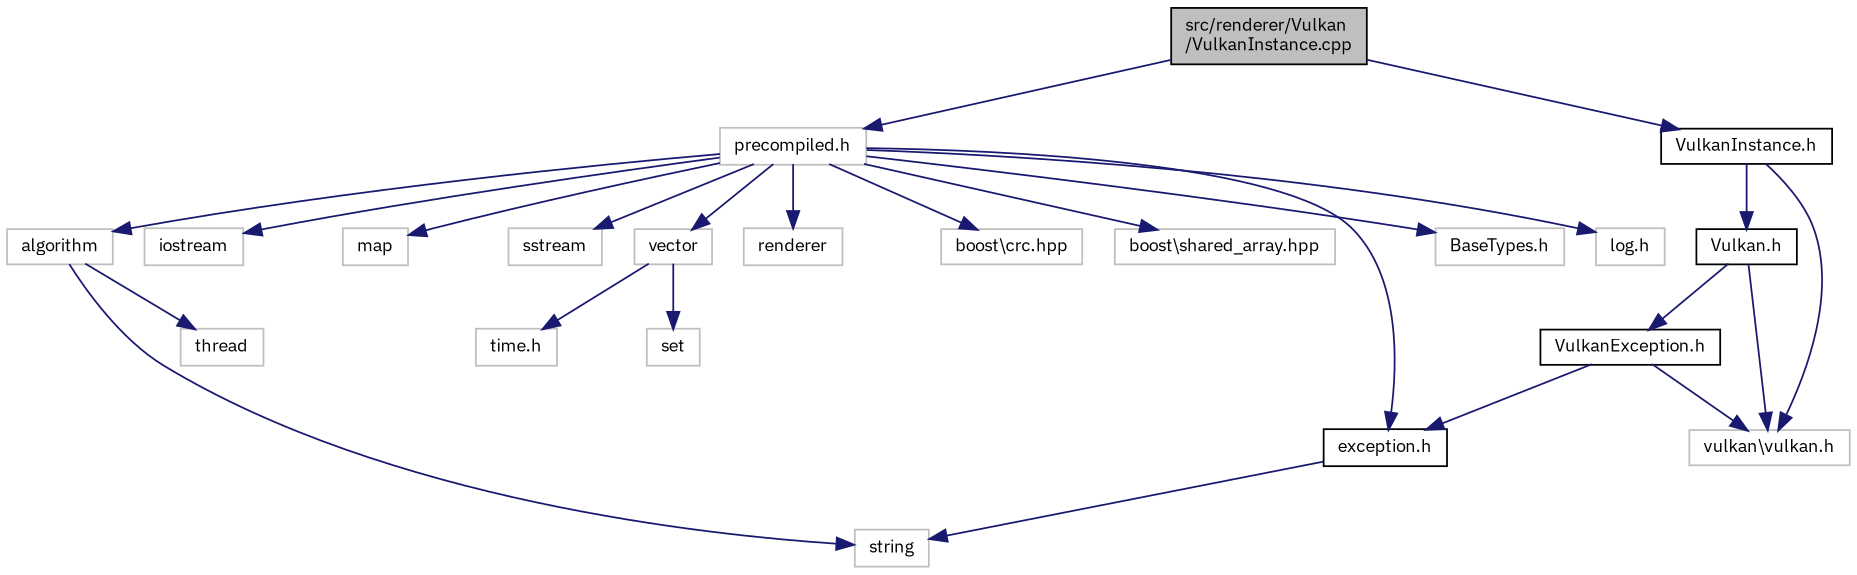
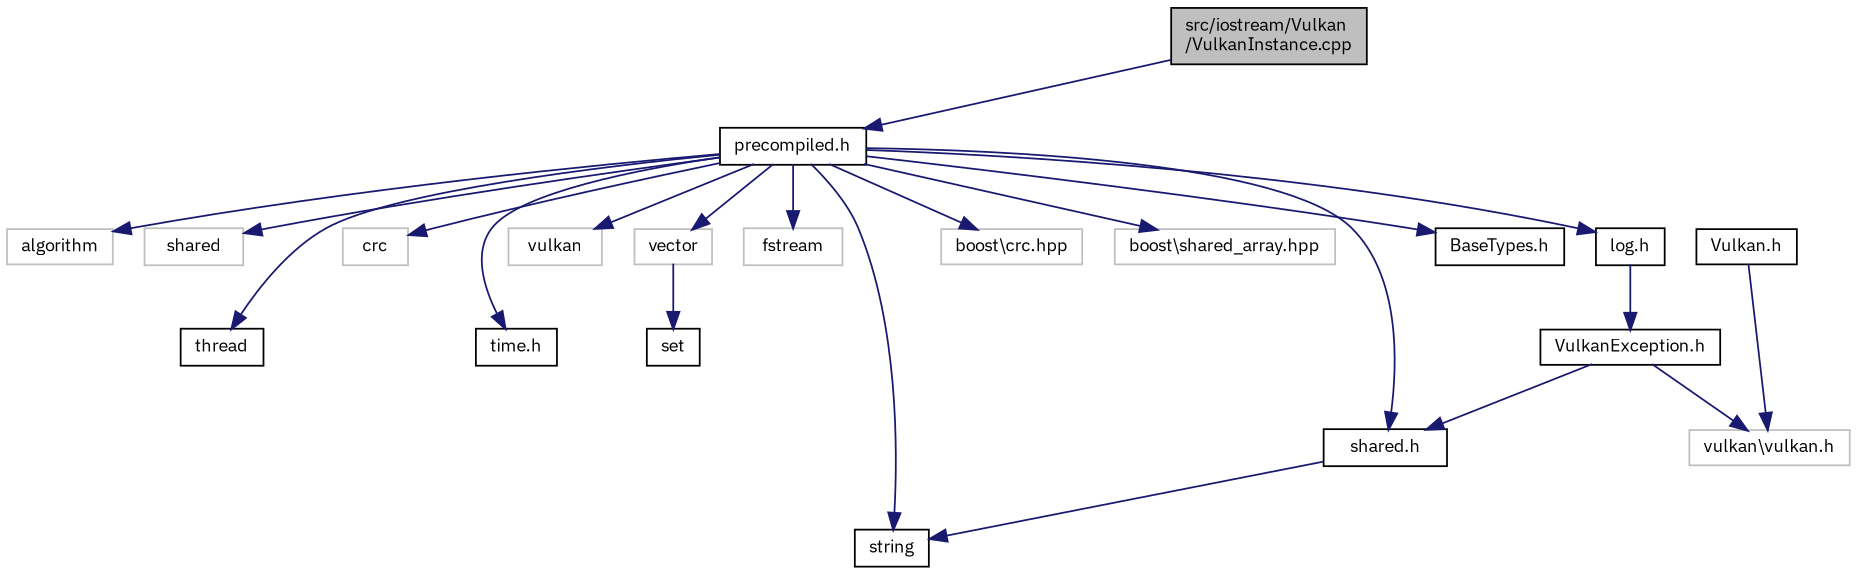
node "src/renderer/Vulkan /VulkanInstance.cpp": label "src/renderer/Vulkan /VulkanInstance.cpp" -> "src/iostream/Vulkan /VulkanInstance.cpp"
node "precompiled.h": color grey75 -> black
node "VulkanInstance.h": removed
node "iostream": label "iostream" -> "shared"
node "map": label "map" -> "crc"
node "sstream": label "sstream" -> "vulkan"
node "renderer": label "renderer" -> "fstream"
node "BaseTypes.h": color grey75 -> black
node "log.h": color grey75 -> black
edge "Vulkan.h" -> "VulkanException.h": now "log.h" -> "VulkanException.h"
edge "algorithm" -> "thread": now "precompiled.h" -> "thread"
edge "vector" -> "time.h": now "precompiled.h" -> "time.h"
node "thread": color grey75 -> black
node "time.h": color grey75 -> black
node "set": color grey75 -> black
node "exception.h": label "exception.h" -> "shared.h"
edge "algorithm" -> "string": now "precompiled.h" -> "string"
node "string": color grey75 -> black
